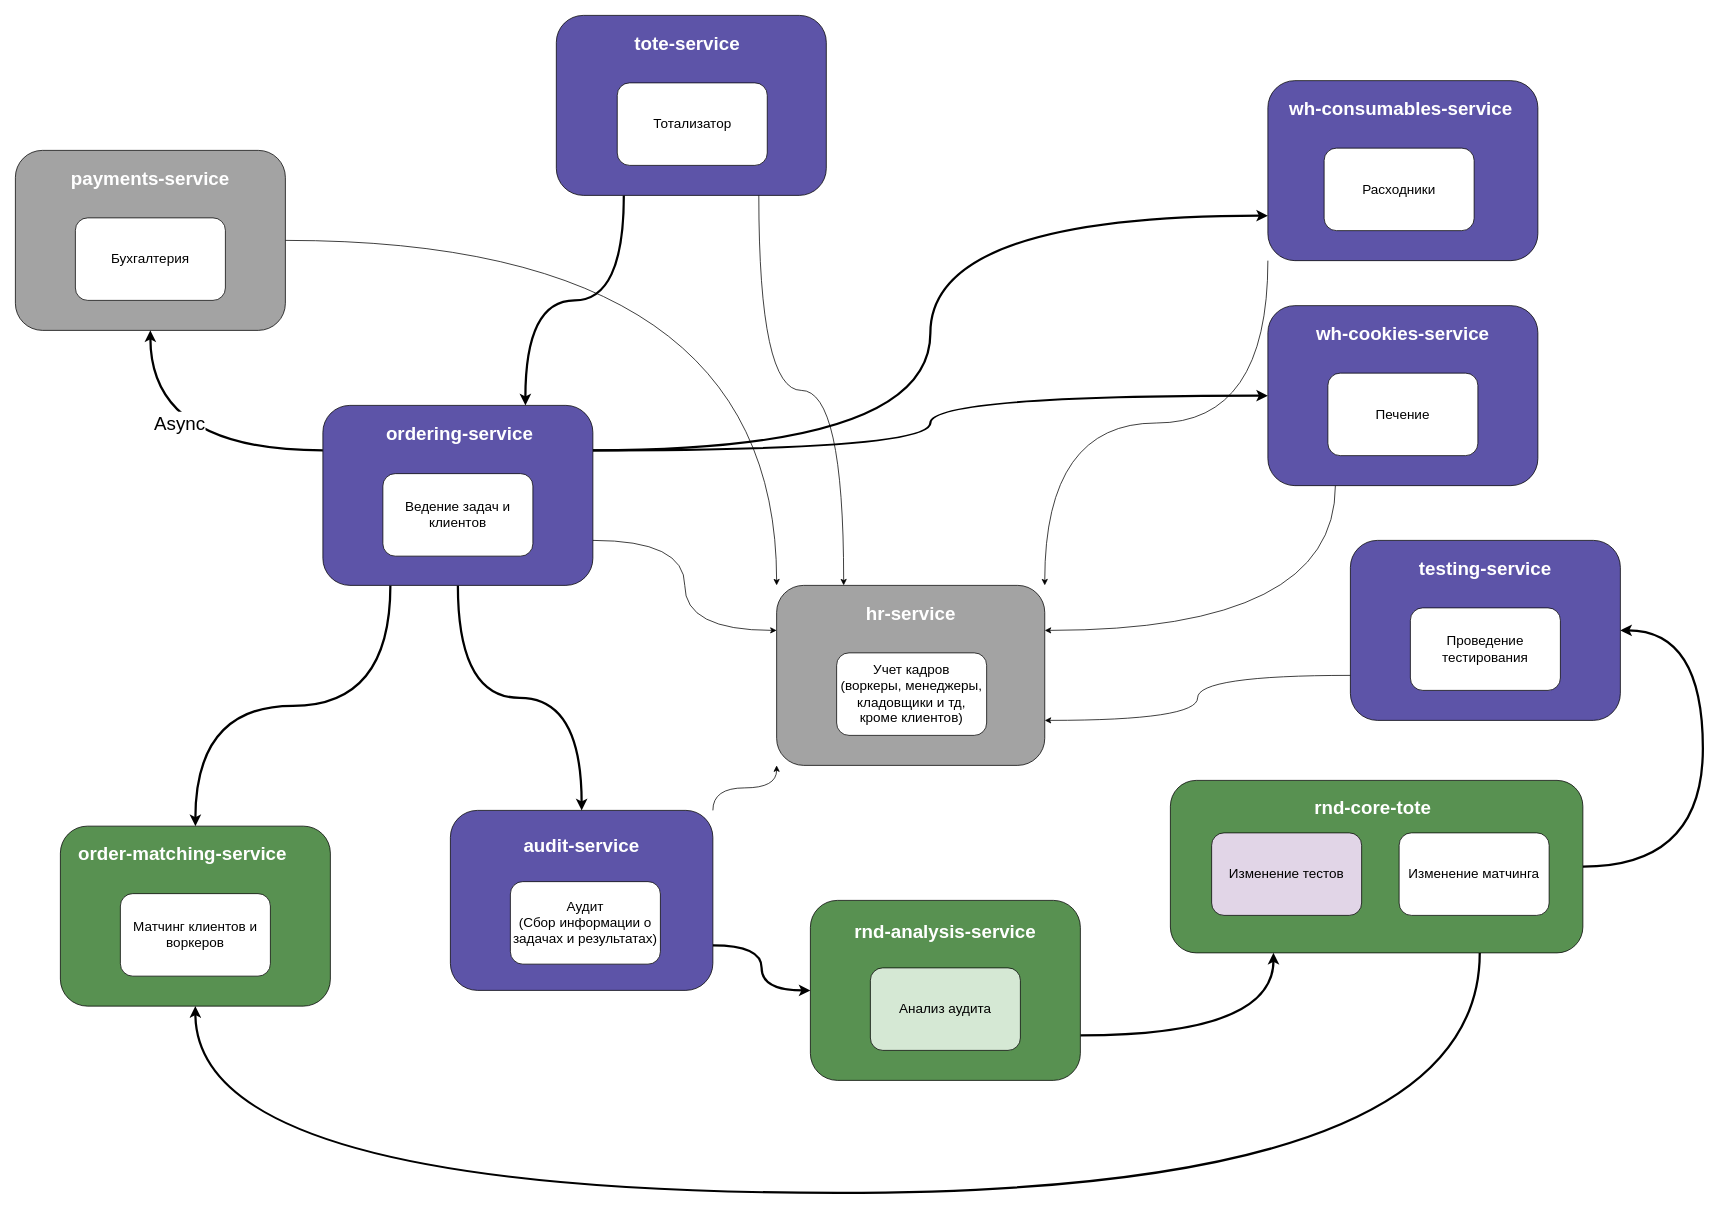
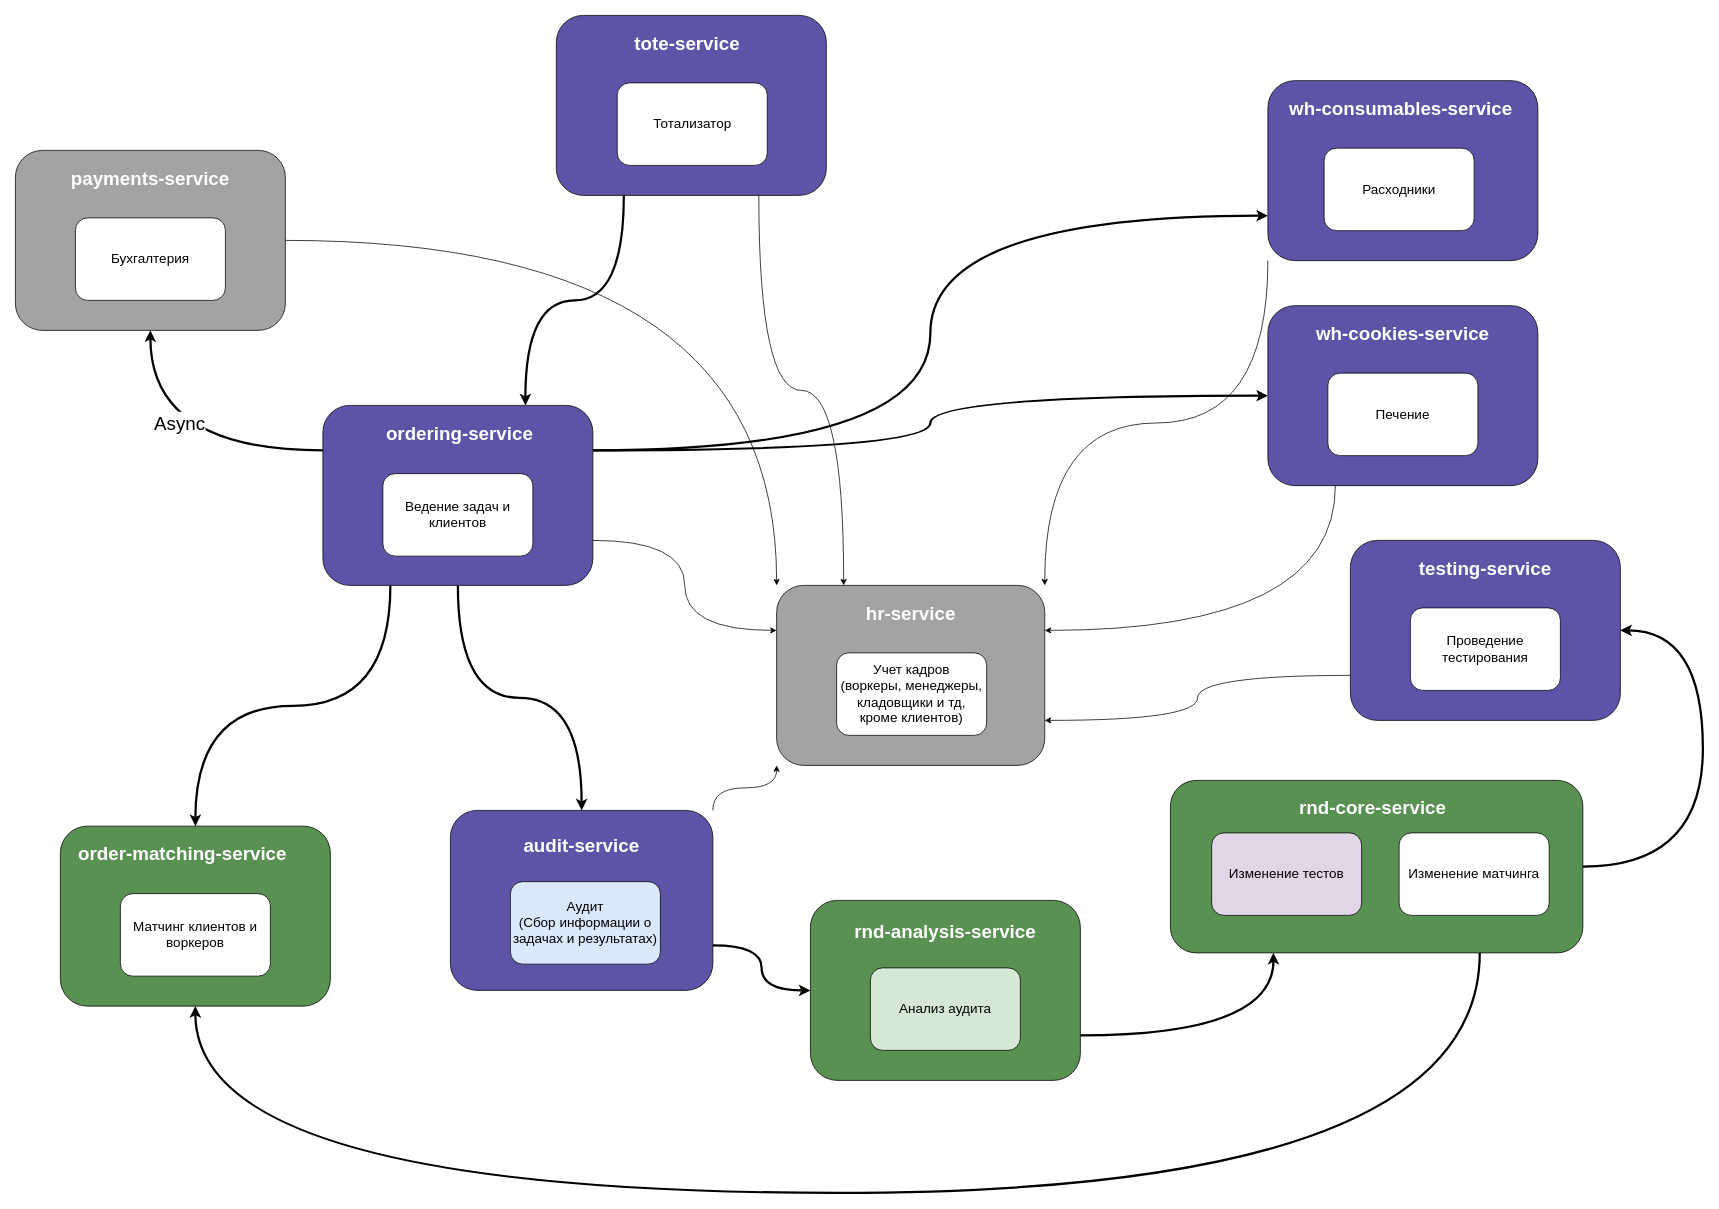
node "rnd-core-tote": label "rnd-core-tote" -> "rnd-core-service"
node "Аудит (Сбор информации о задачах и результатах)": fillcolor #ffffff -> #dae8fc
